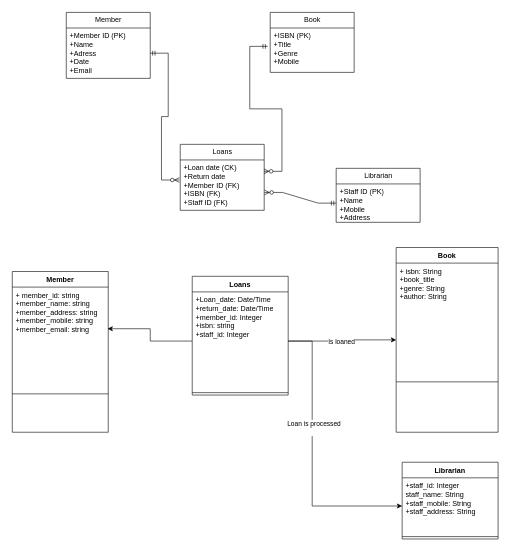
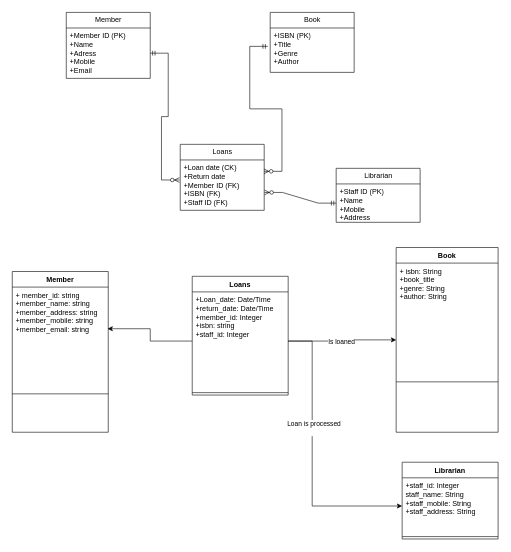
node "+ISBN (PK) +Title +Genre +Mobile": label "+ISBN (PK) +Title +Genre +Mobile" -> "+ISBN (PK) +Title +Genre +Author"
node "+Member ID (PK) +Name +Adress +Date +Email": label "+Member ID (PK) +Name +Adress +Date +Email" -> "+Member ID (PK) +Name +Adress +Mobile +Email"
